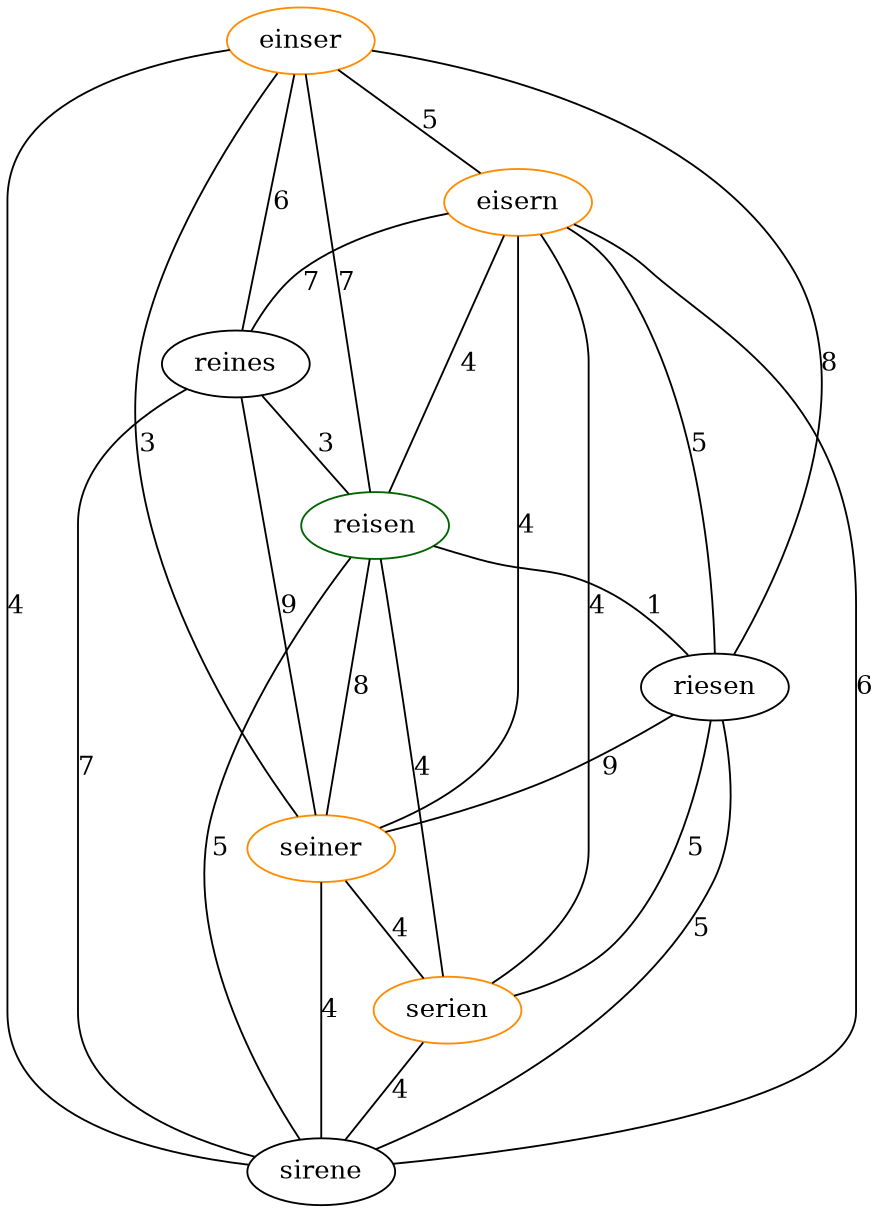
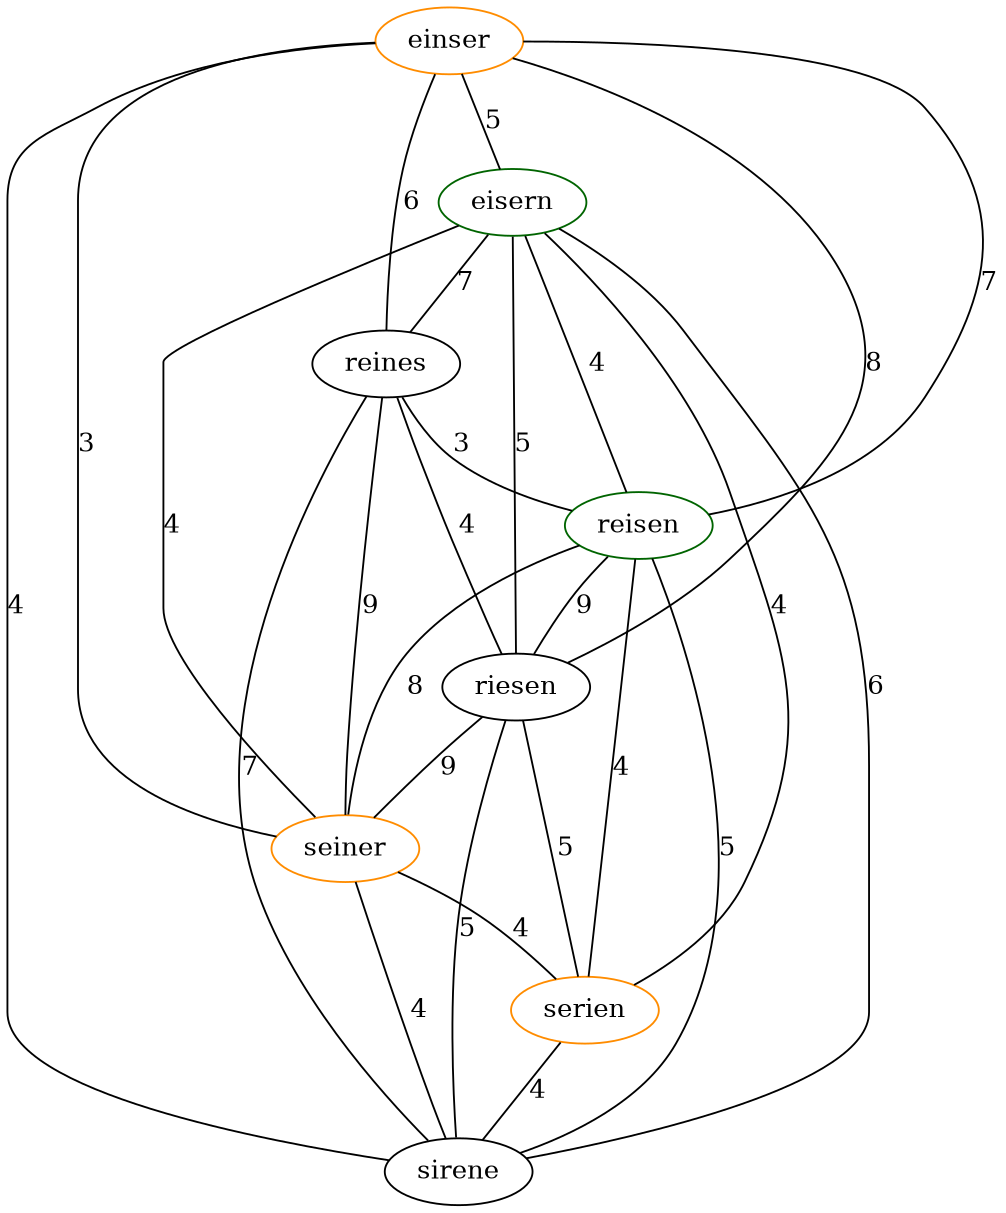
node "eisern": color darkorange -> darkgreen
edge "reines" -- "riesen": added, label "4"
edge "reisen" -- "riesen": label "1" -> "9"
